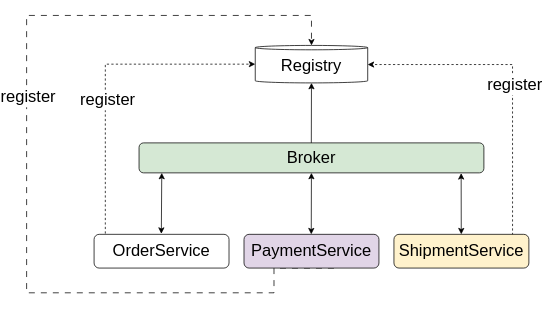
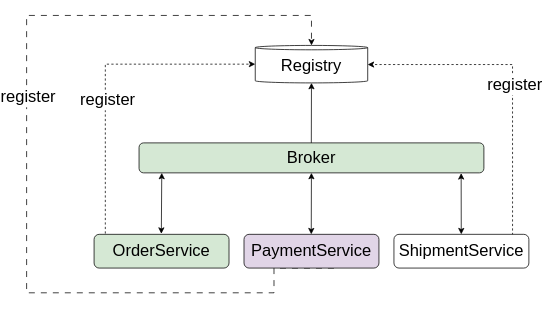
node "OrderService": fillcolor #ffffff -> #d5e8d4
node "ShipmentService": fillcolor #fff2cc -> #ffffff
